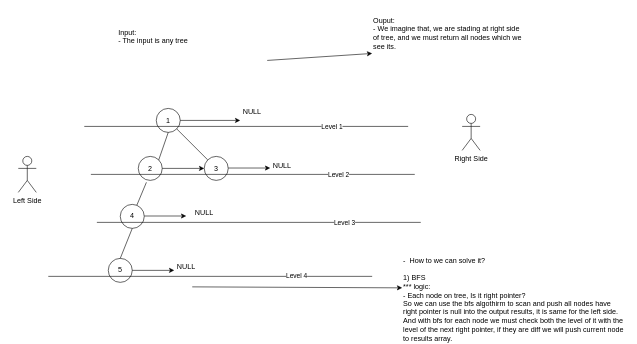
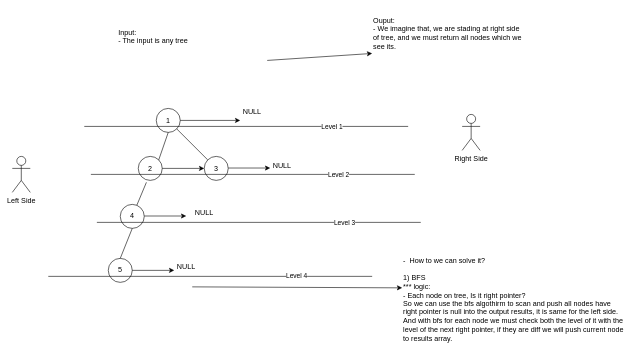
node "Left Side": moved (27, 174) -> (21, 174)
